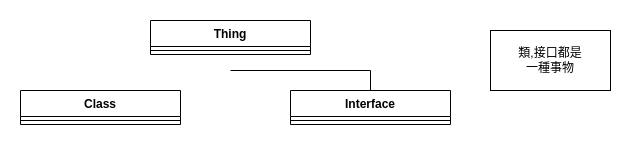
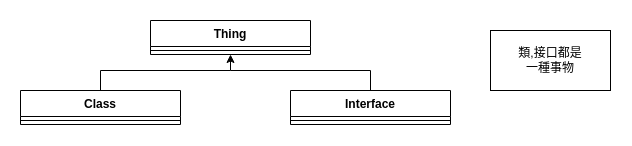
edge "Class" -> "Thing": added
